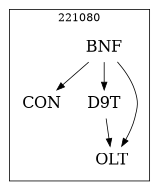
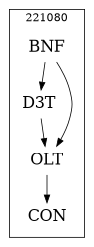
edge "BNF" -> "CON": now "OLT" -> "CON"
node "D9T": label "D9T" -> "D3T"
